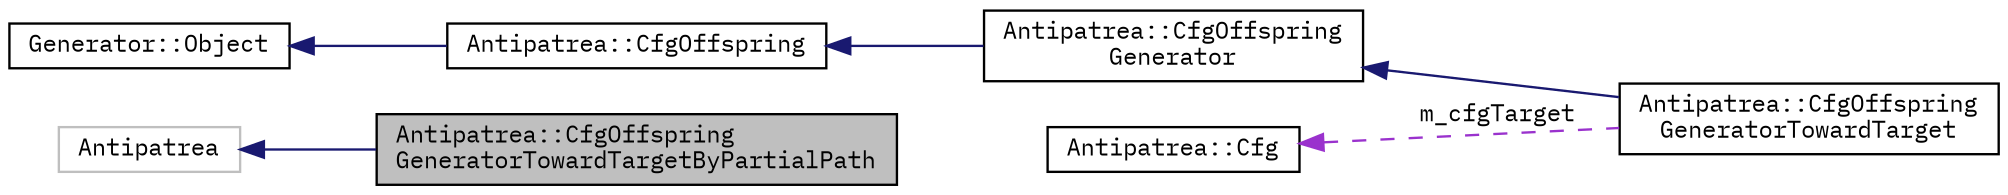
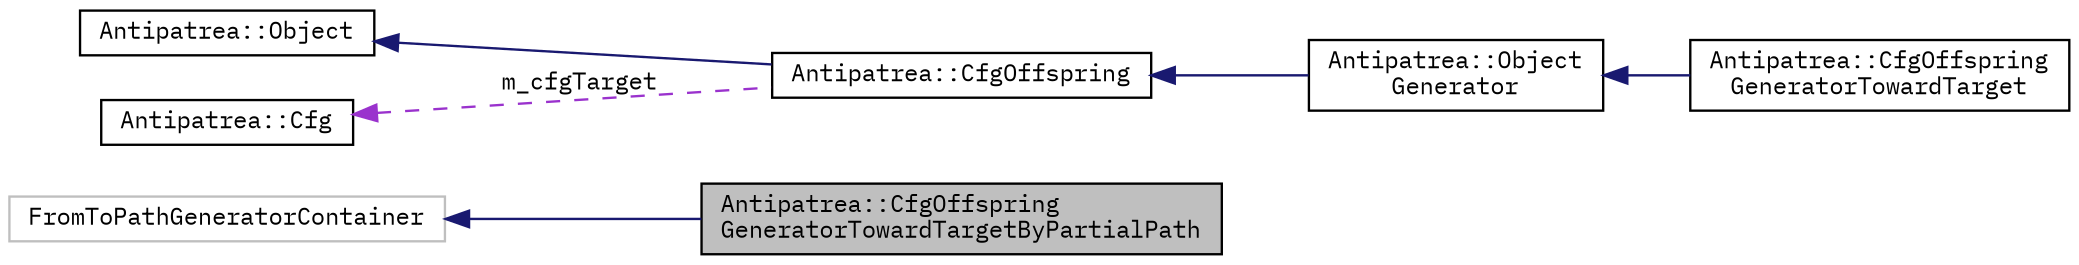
node "Generator::Object": label "Generator::Object" -> "Antipatrea::Object"
node "Antipatrea::CfgOffspring Generator": label "Antipatrea::CfgOffspring Generator" -> "Antipatrea::Object Generator"
edge "Antipatrea::CfgOffspring GeneratorTowardTarget" -> "Antipatrea::Cfg": now "Antipatrea::CfgOffspring" -> "Antipatrea::Cfg"
node "Antipatrea": label "Antipatrea" -> "FromToPathGeneratorContainer"
